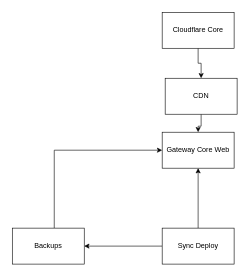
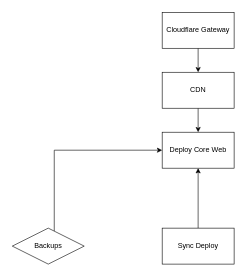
node "Cloudflare Core": label "Cloudflare Core" -> "Cloudflare Gateway"
node "CDN": moved (201, 96) -> (198, 90)
node "Gateway Core Web": label "Gateway Core Web" -> "Deploy Core Web"
node "Backups": shape rectangle -> diamond
edge "Sync Deploy" -> "Backups": removed
